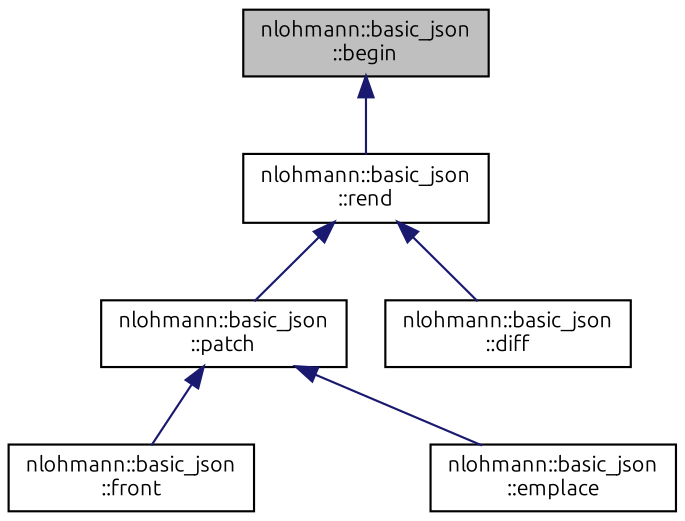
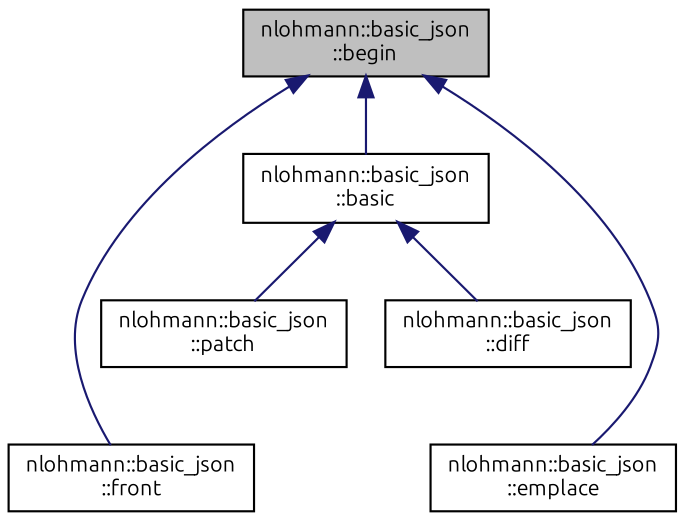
node "nlohmann::basic_json ::rend": label "nlohmann::basic_json ::rend" -> "nlohmann::basic_json ::basic"
edge "nlohmann::basic_json ::emplace" -> "nlohmann::basic_json ::patch": now "nlohmann::basic_json ::emplace" -> "nlohmann::basic_json ::begin"
edge "nlohmann::basic_json ::front" -> "nlohmann::basic_json ::patch": now "nlohmann::basic_json ::front" -> "nlohmann::basic_json ::begin"
